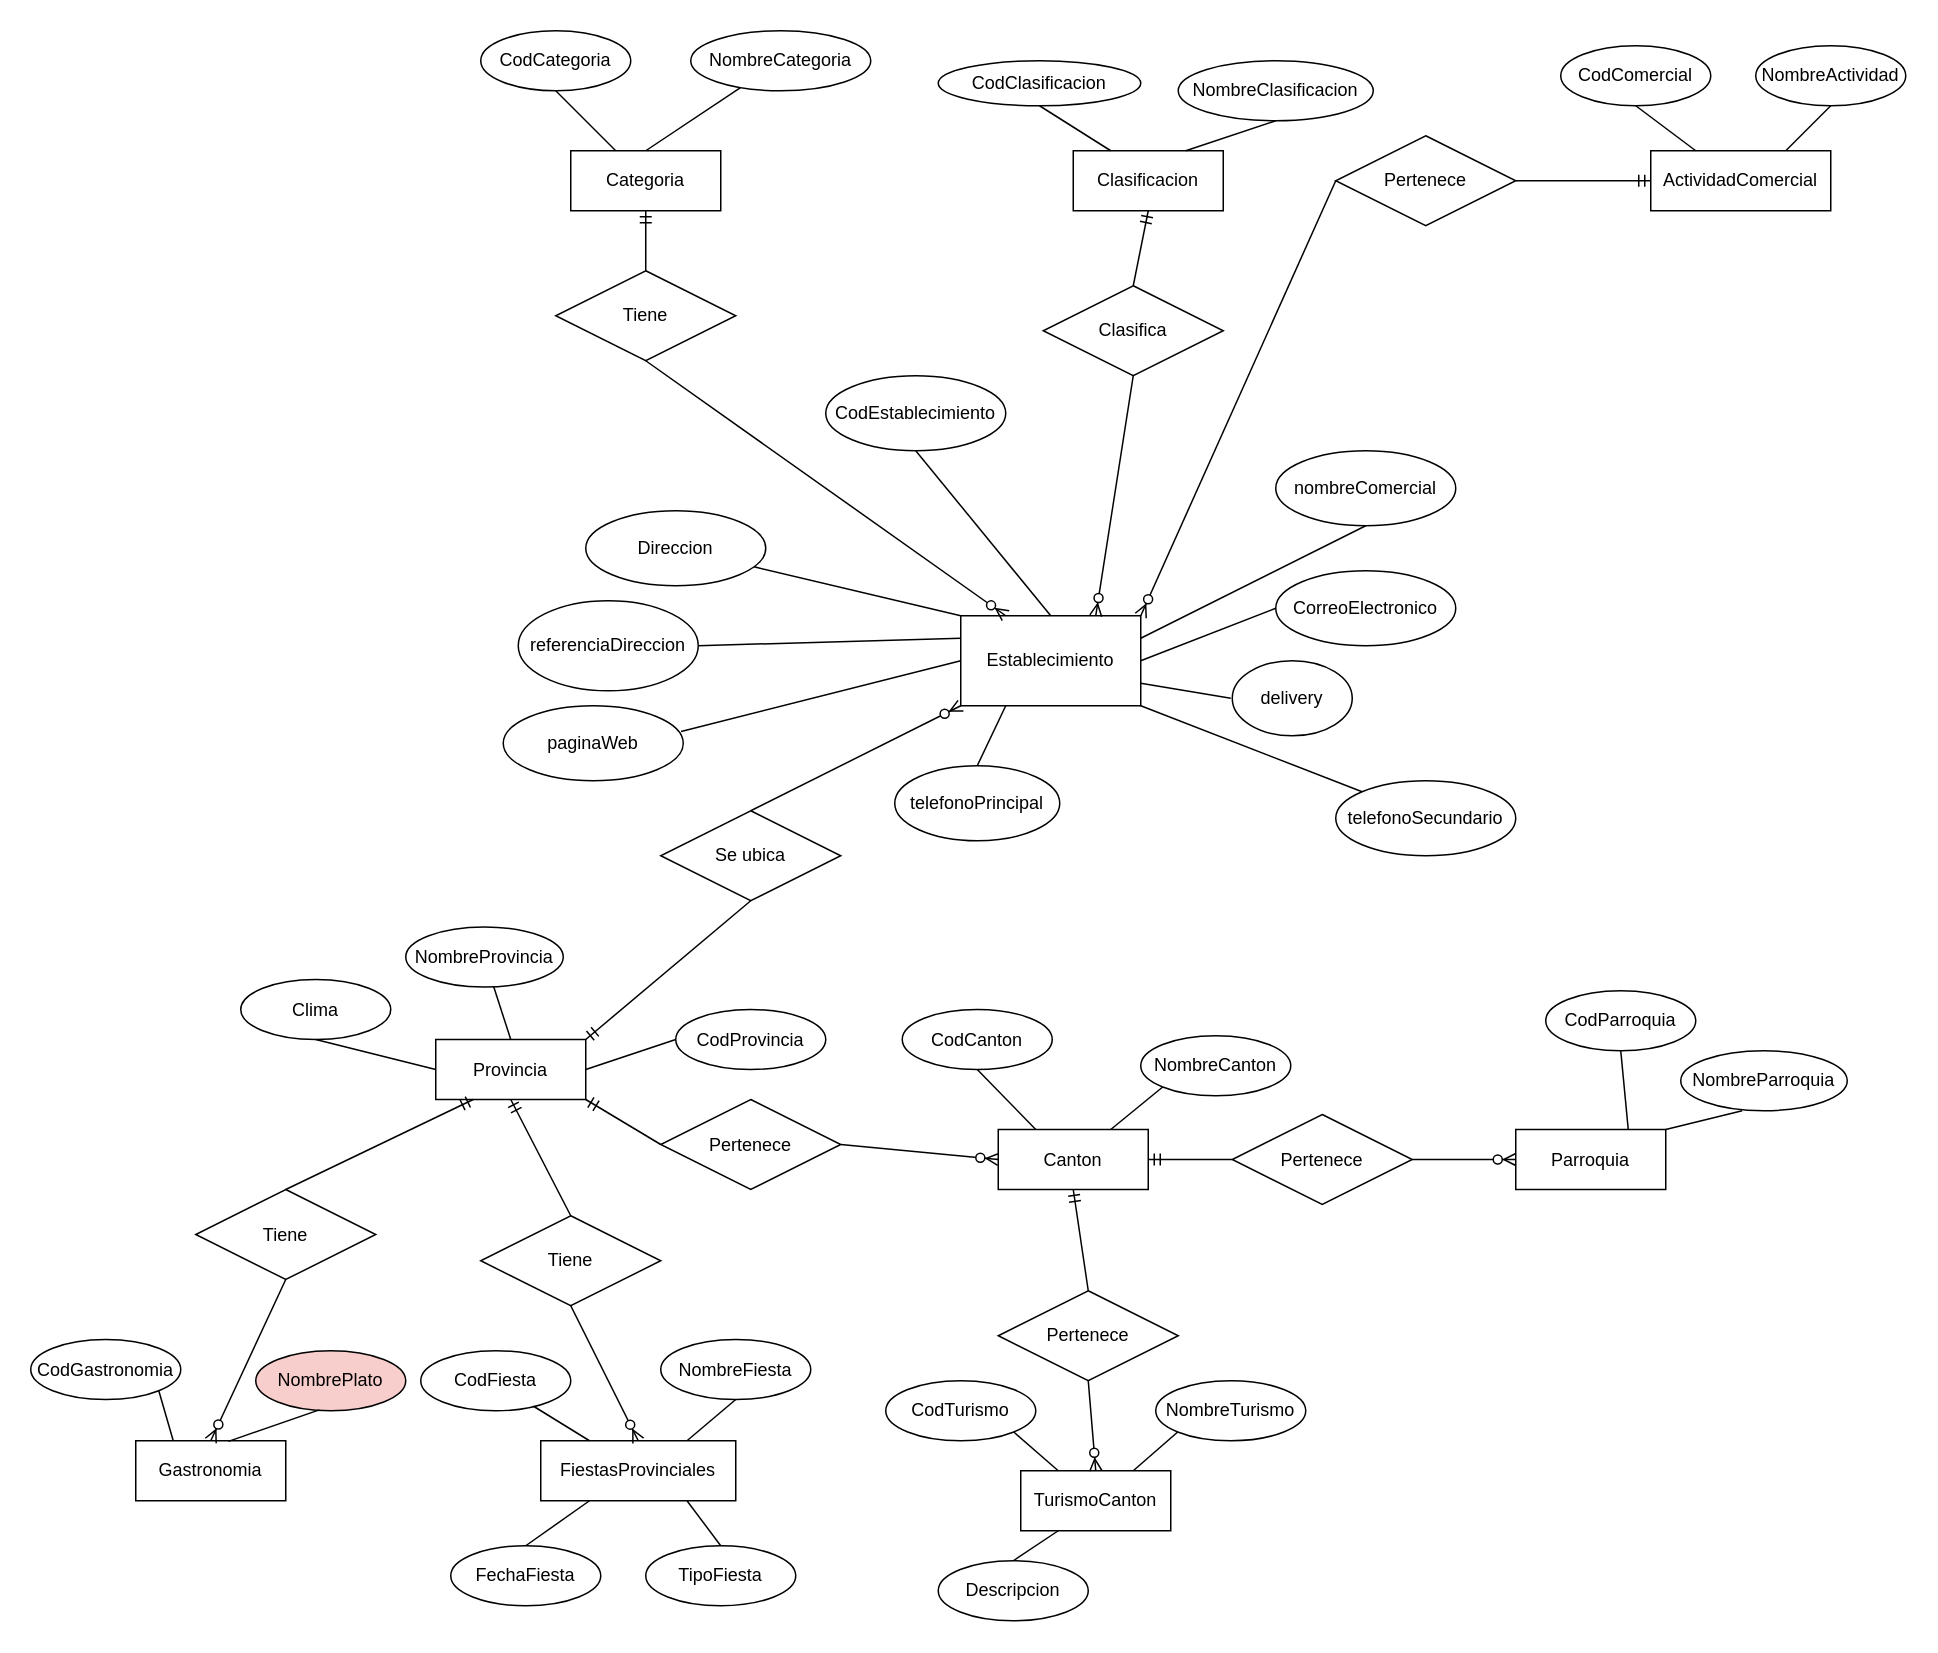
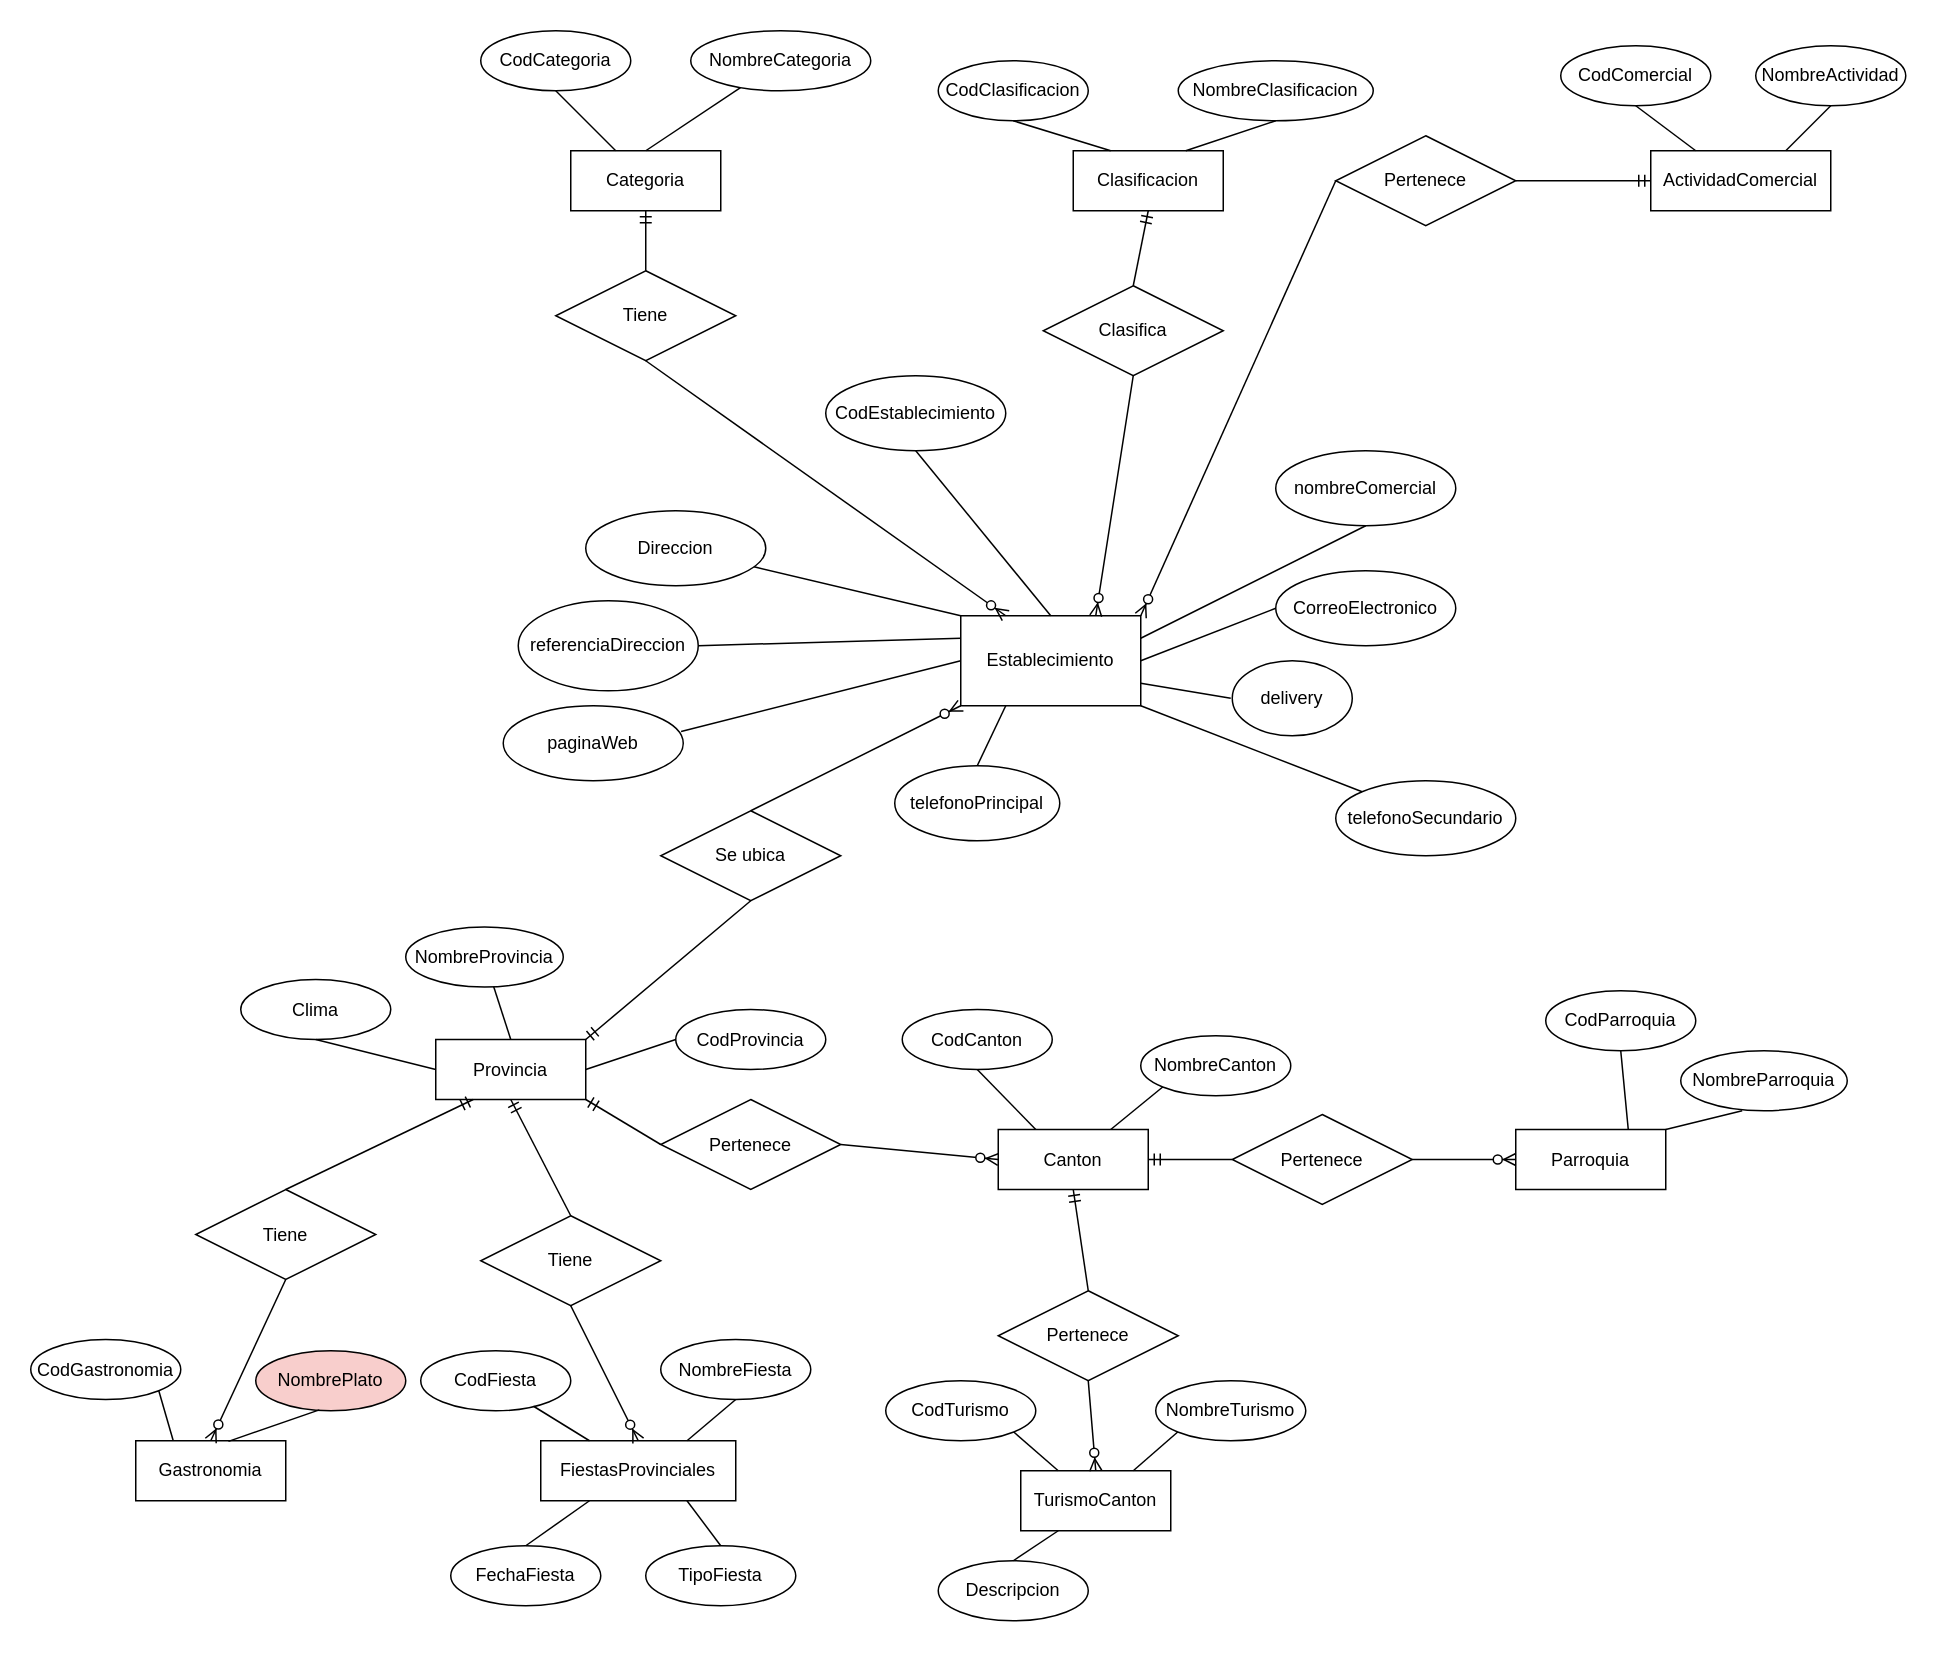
node "CodClasificacion": size 203x45 -> 150x60
